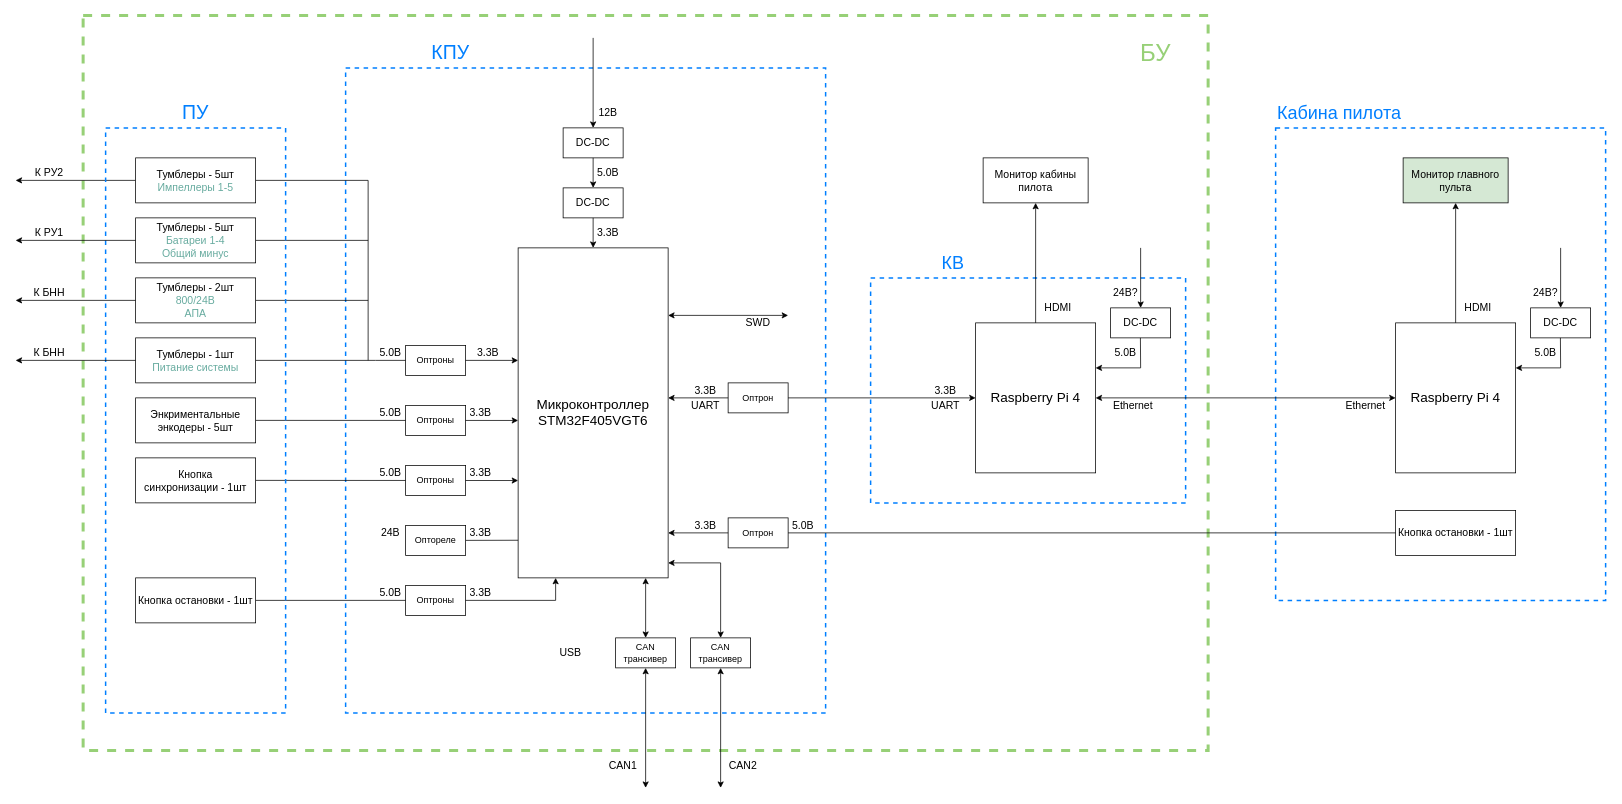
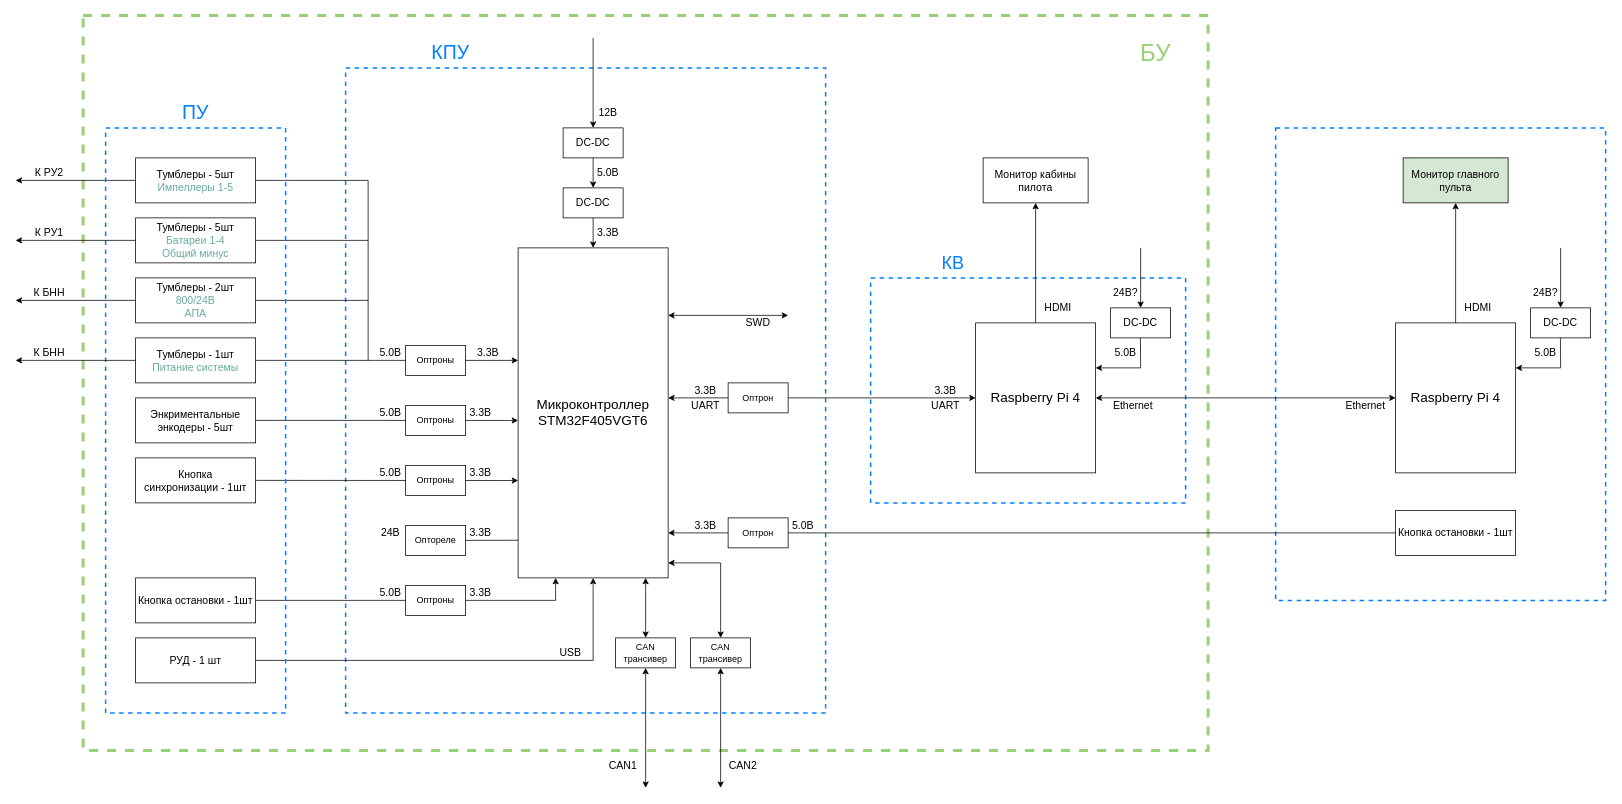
node "Кабина пилота": removed
node "РУД - 1 шт": added
edge "РУД - 1 шт" -> "МикроконтроллерSTM32F405VGT6": added
